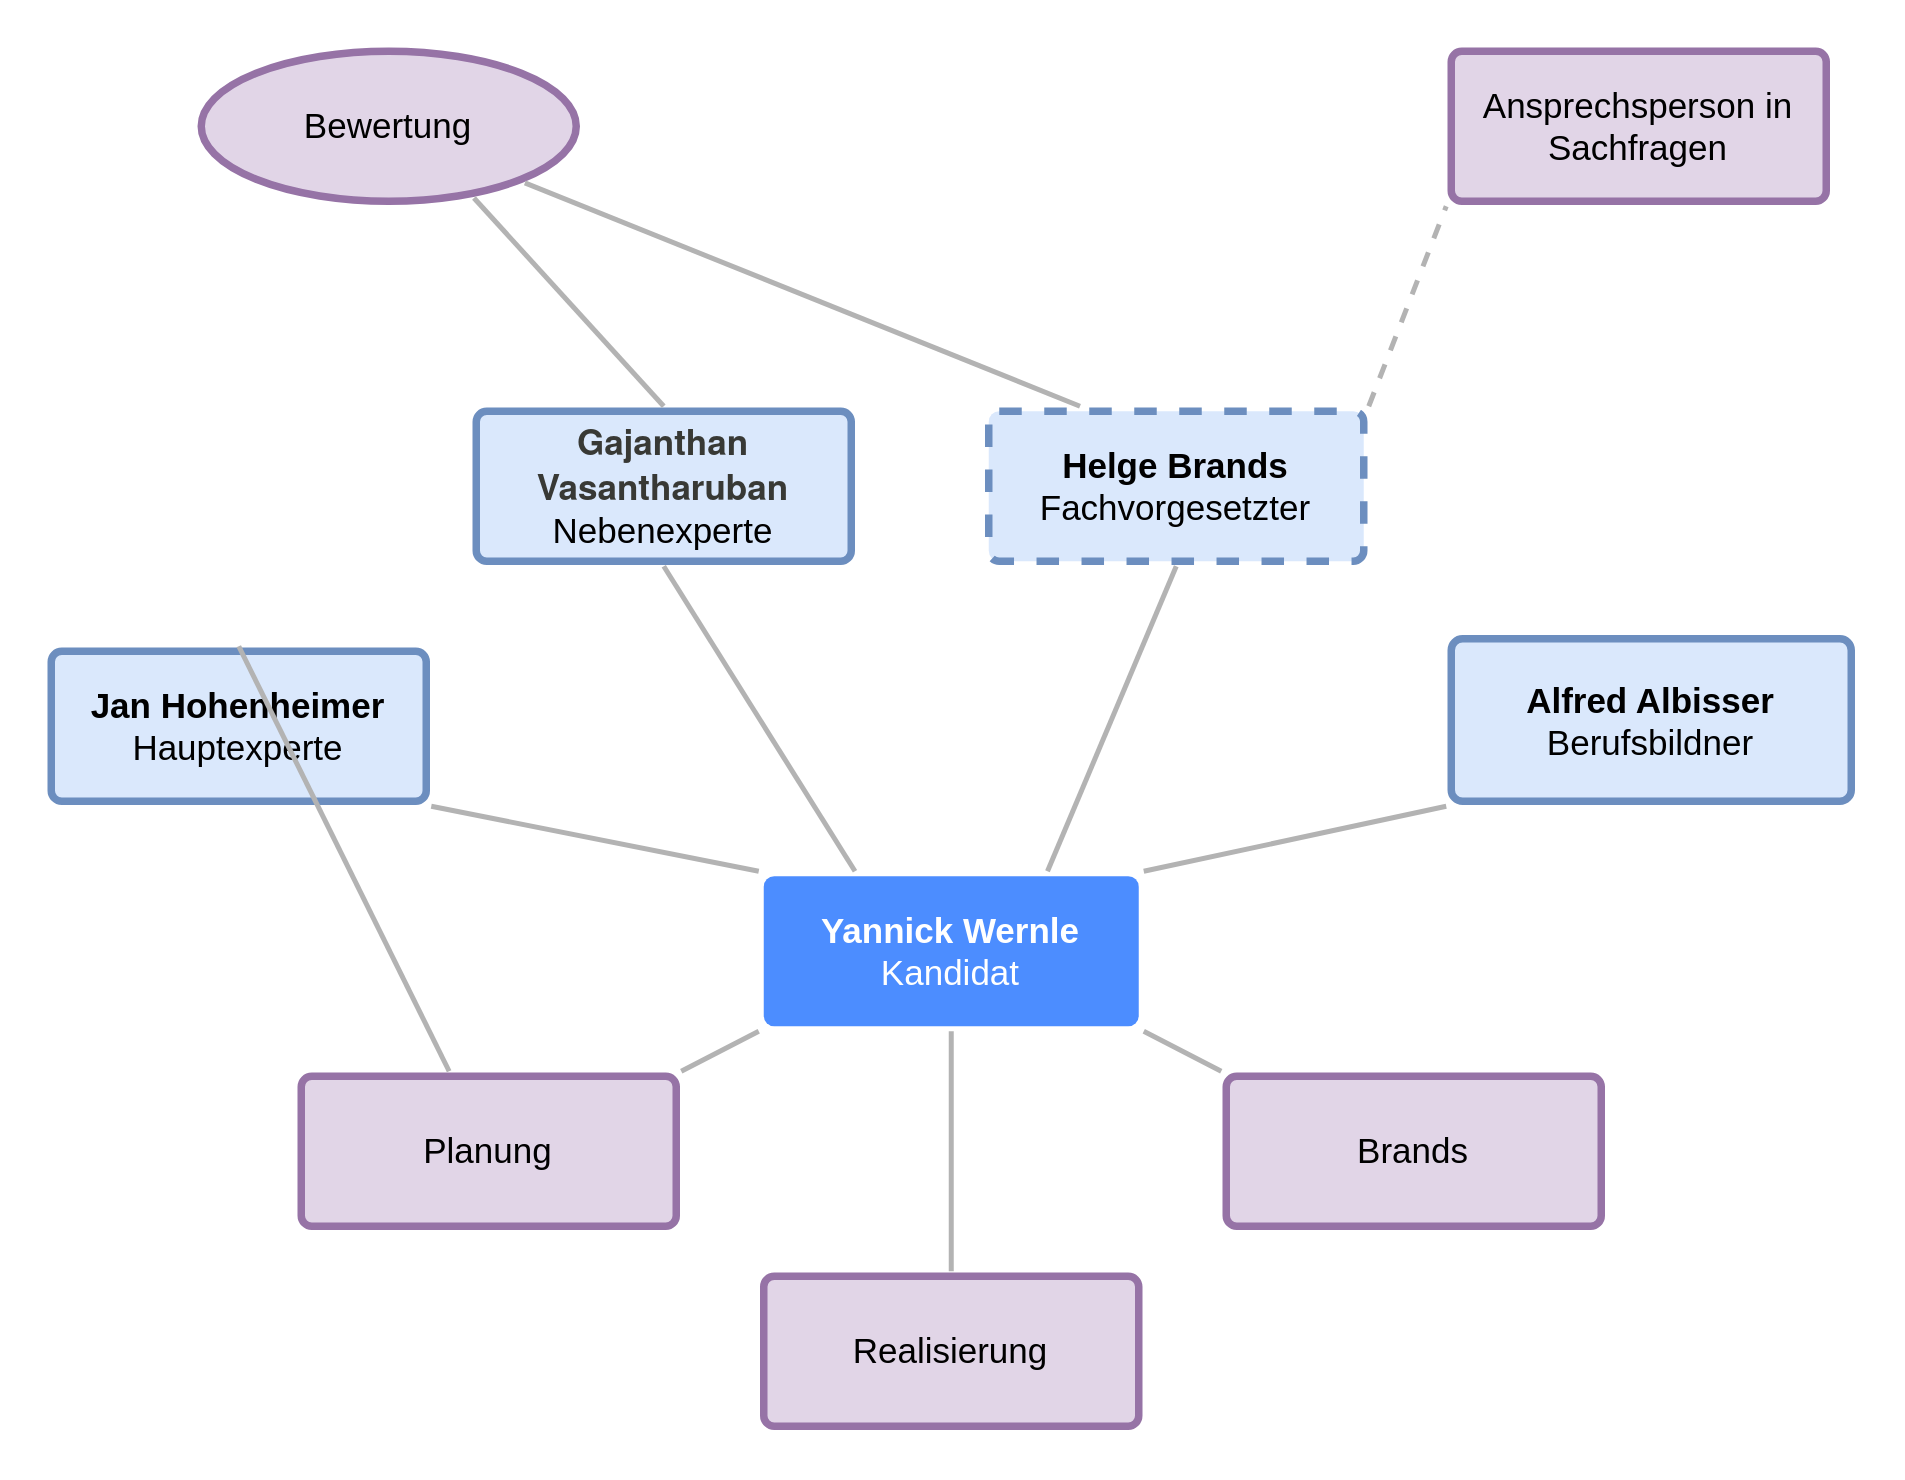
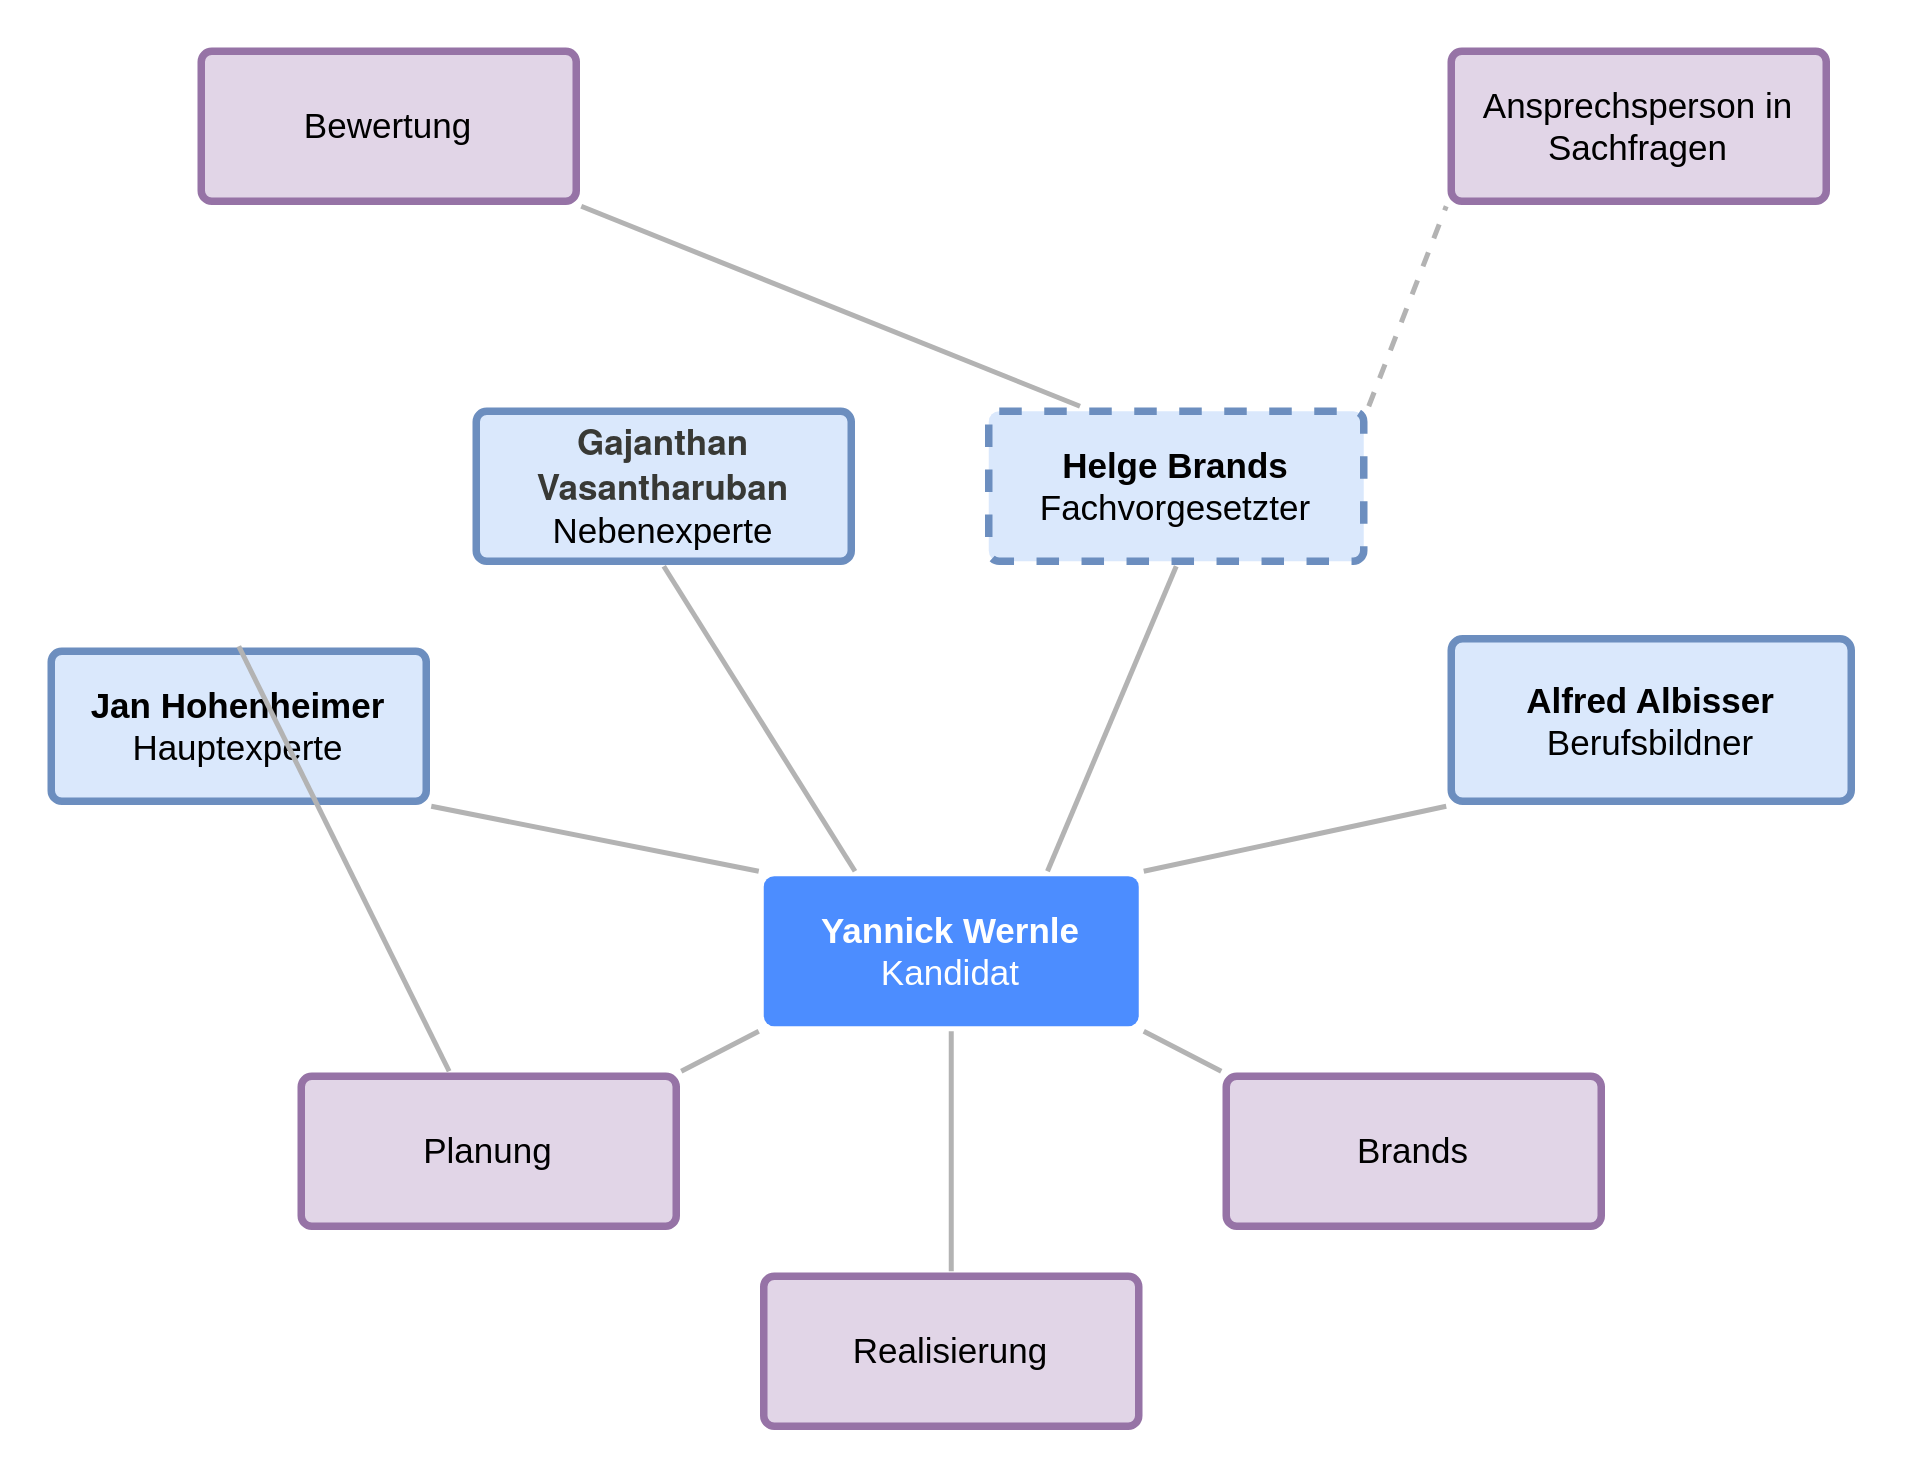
node "Bewertung": shape ellipse -> rounded rectangle
edge "Bewertung" -- "Gajanthan Vasantharuban Nebenexperte": removed
